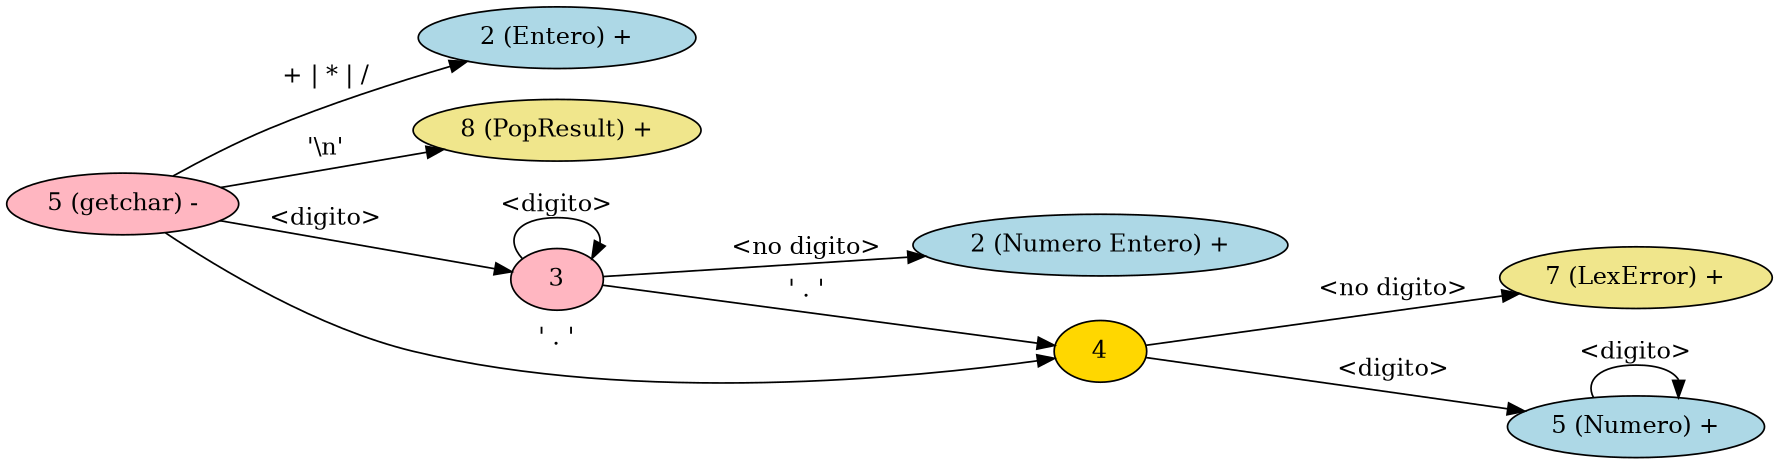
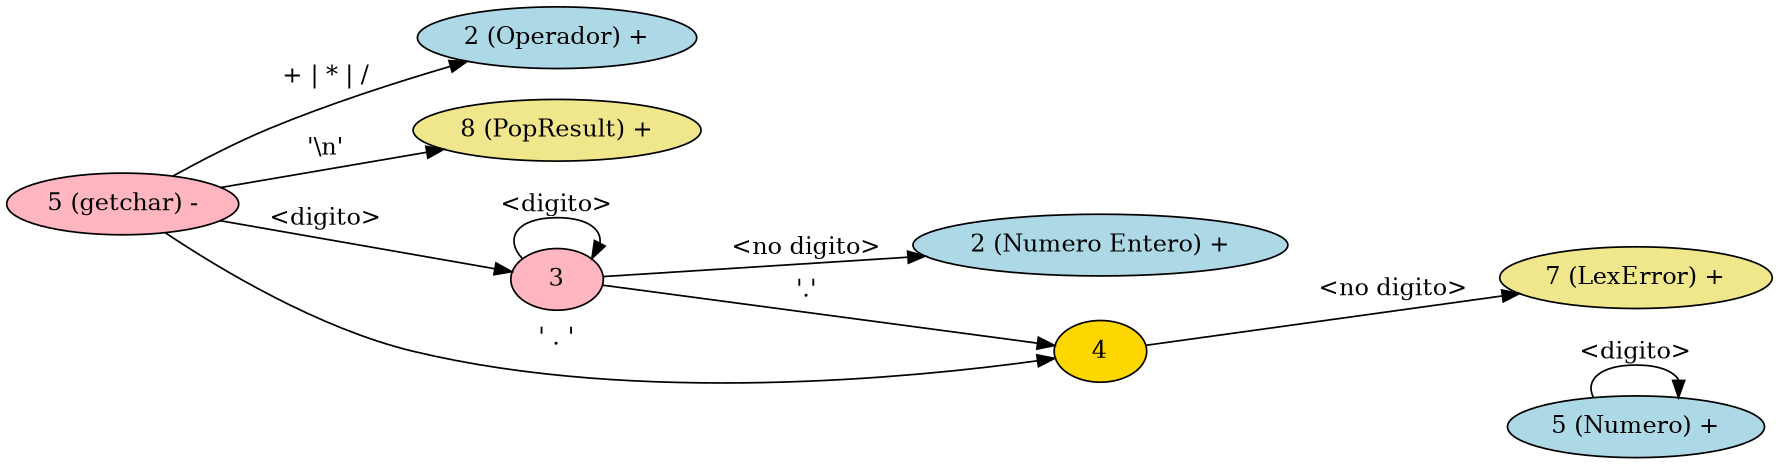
node "2 (Entero) +": label "2 (Entero) +" -> "2 (Operador) +"
edge "3" -> "4": label "' . '" -> "'.'"
edge "4" -> "5 (Numero) +": removed, label "<digito>"
